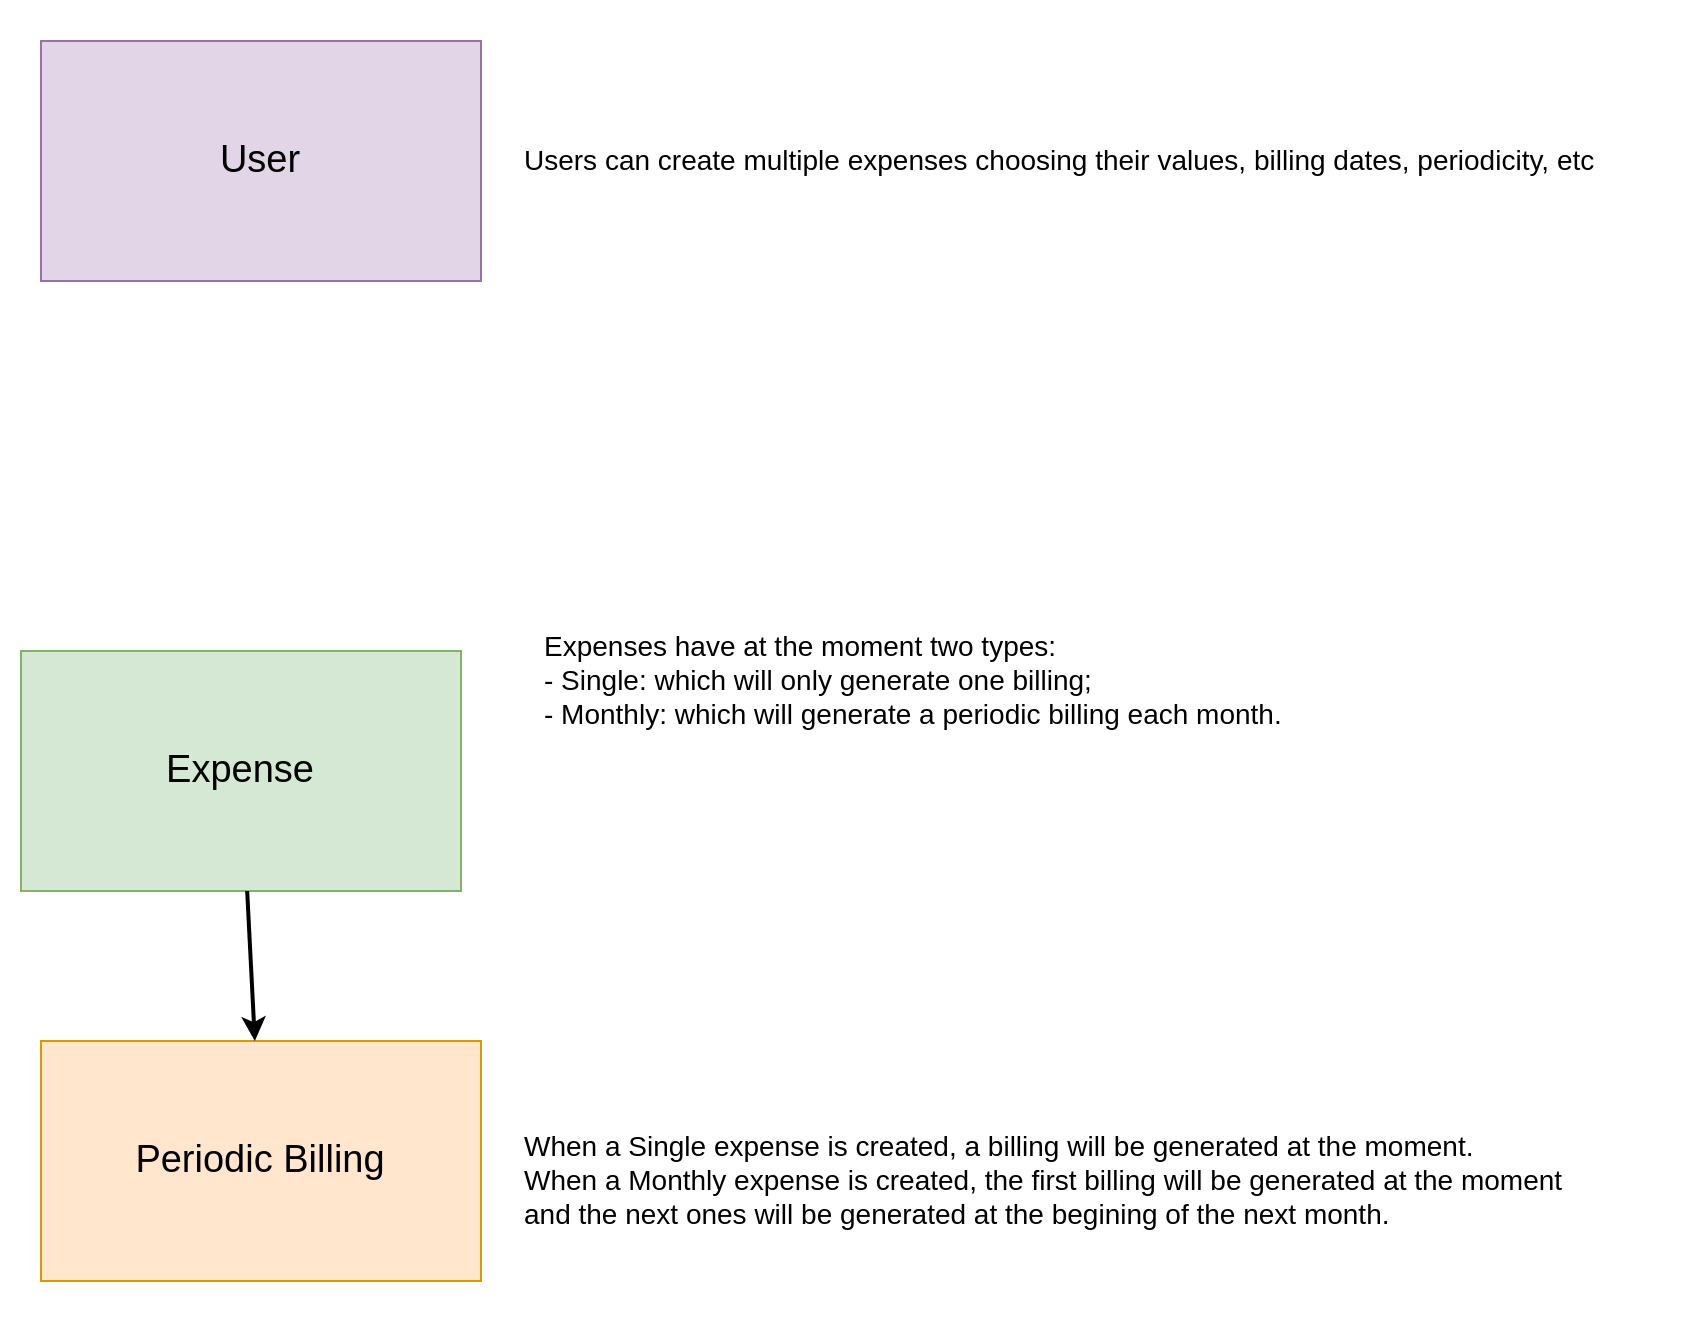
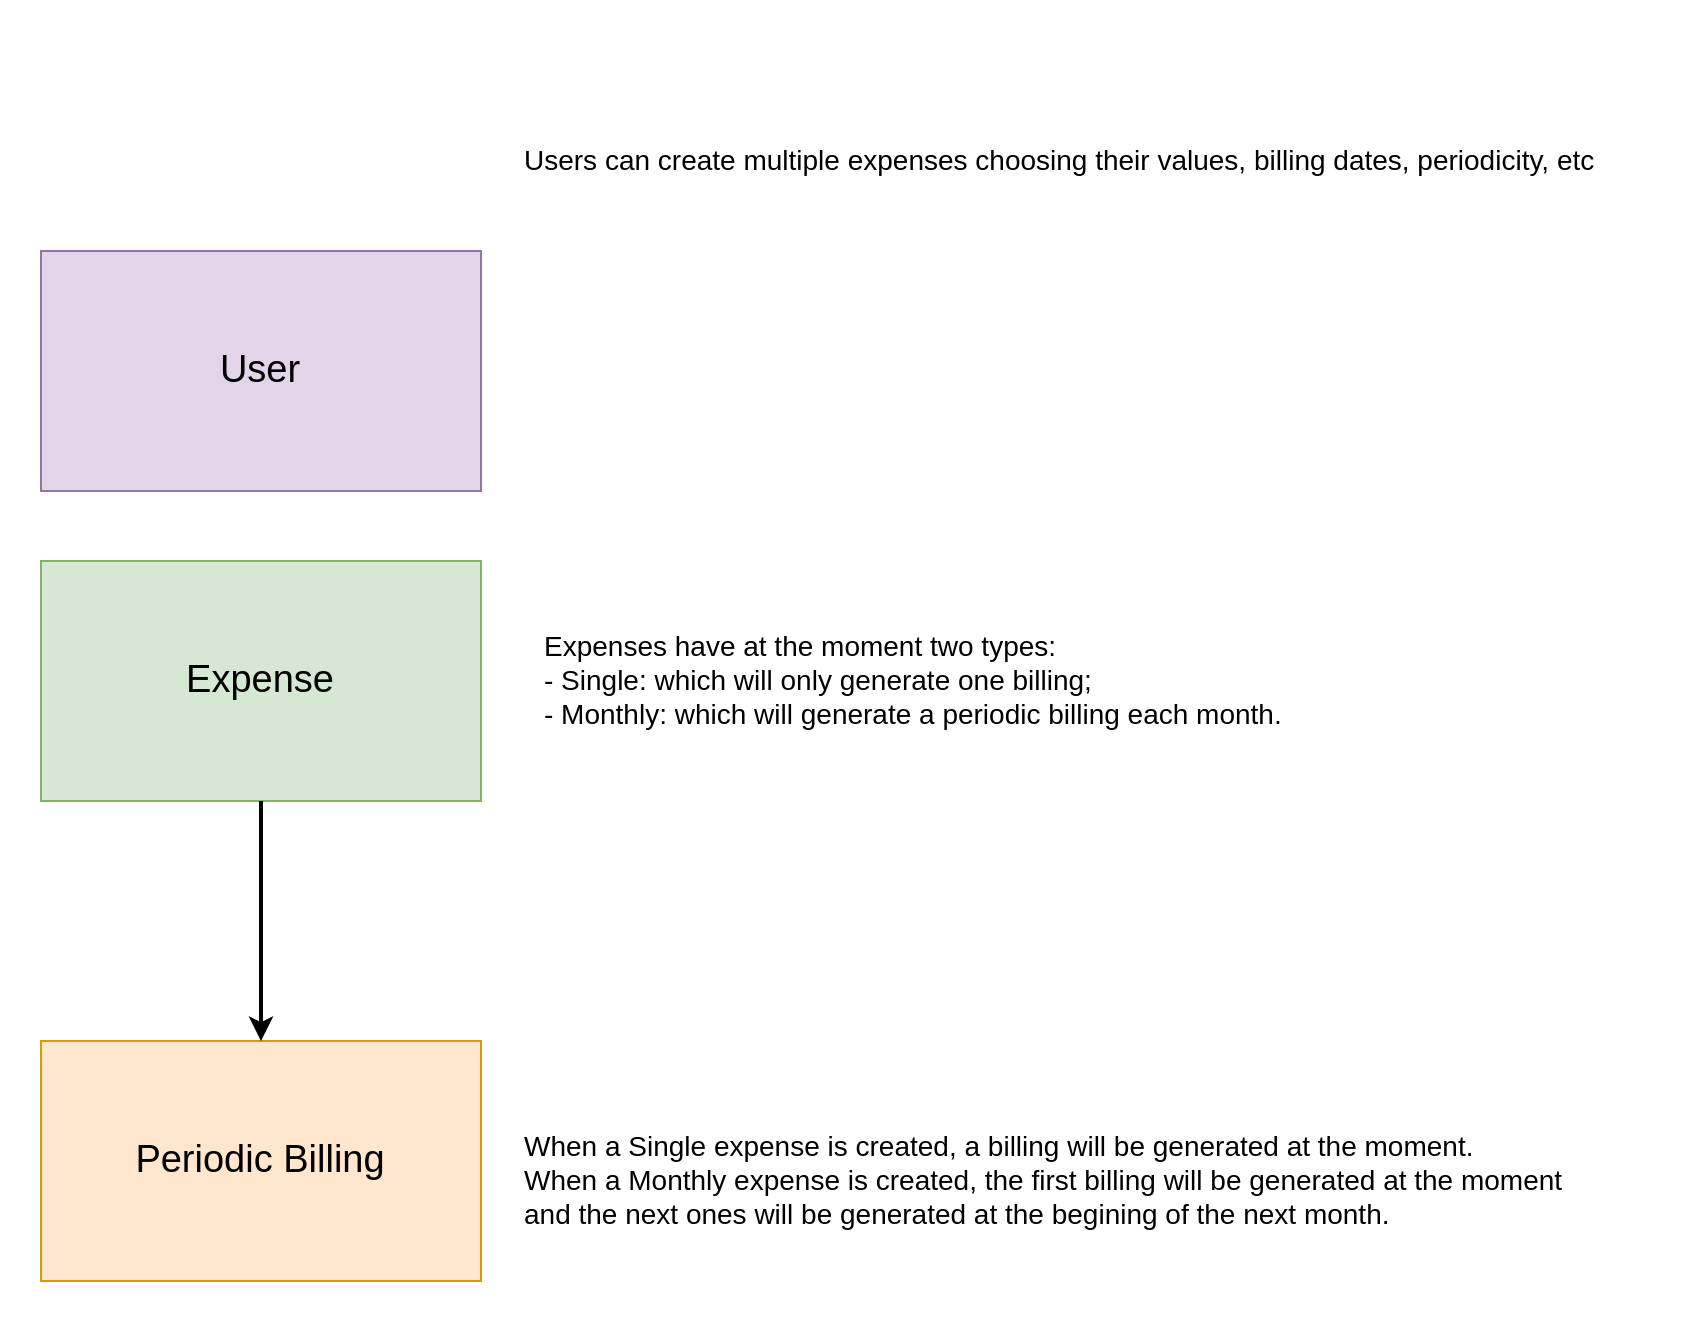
node "User": moved (261, 161) -> (261, 371)
node "Expense": moved (241, 771) -> (261, 681)
